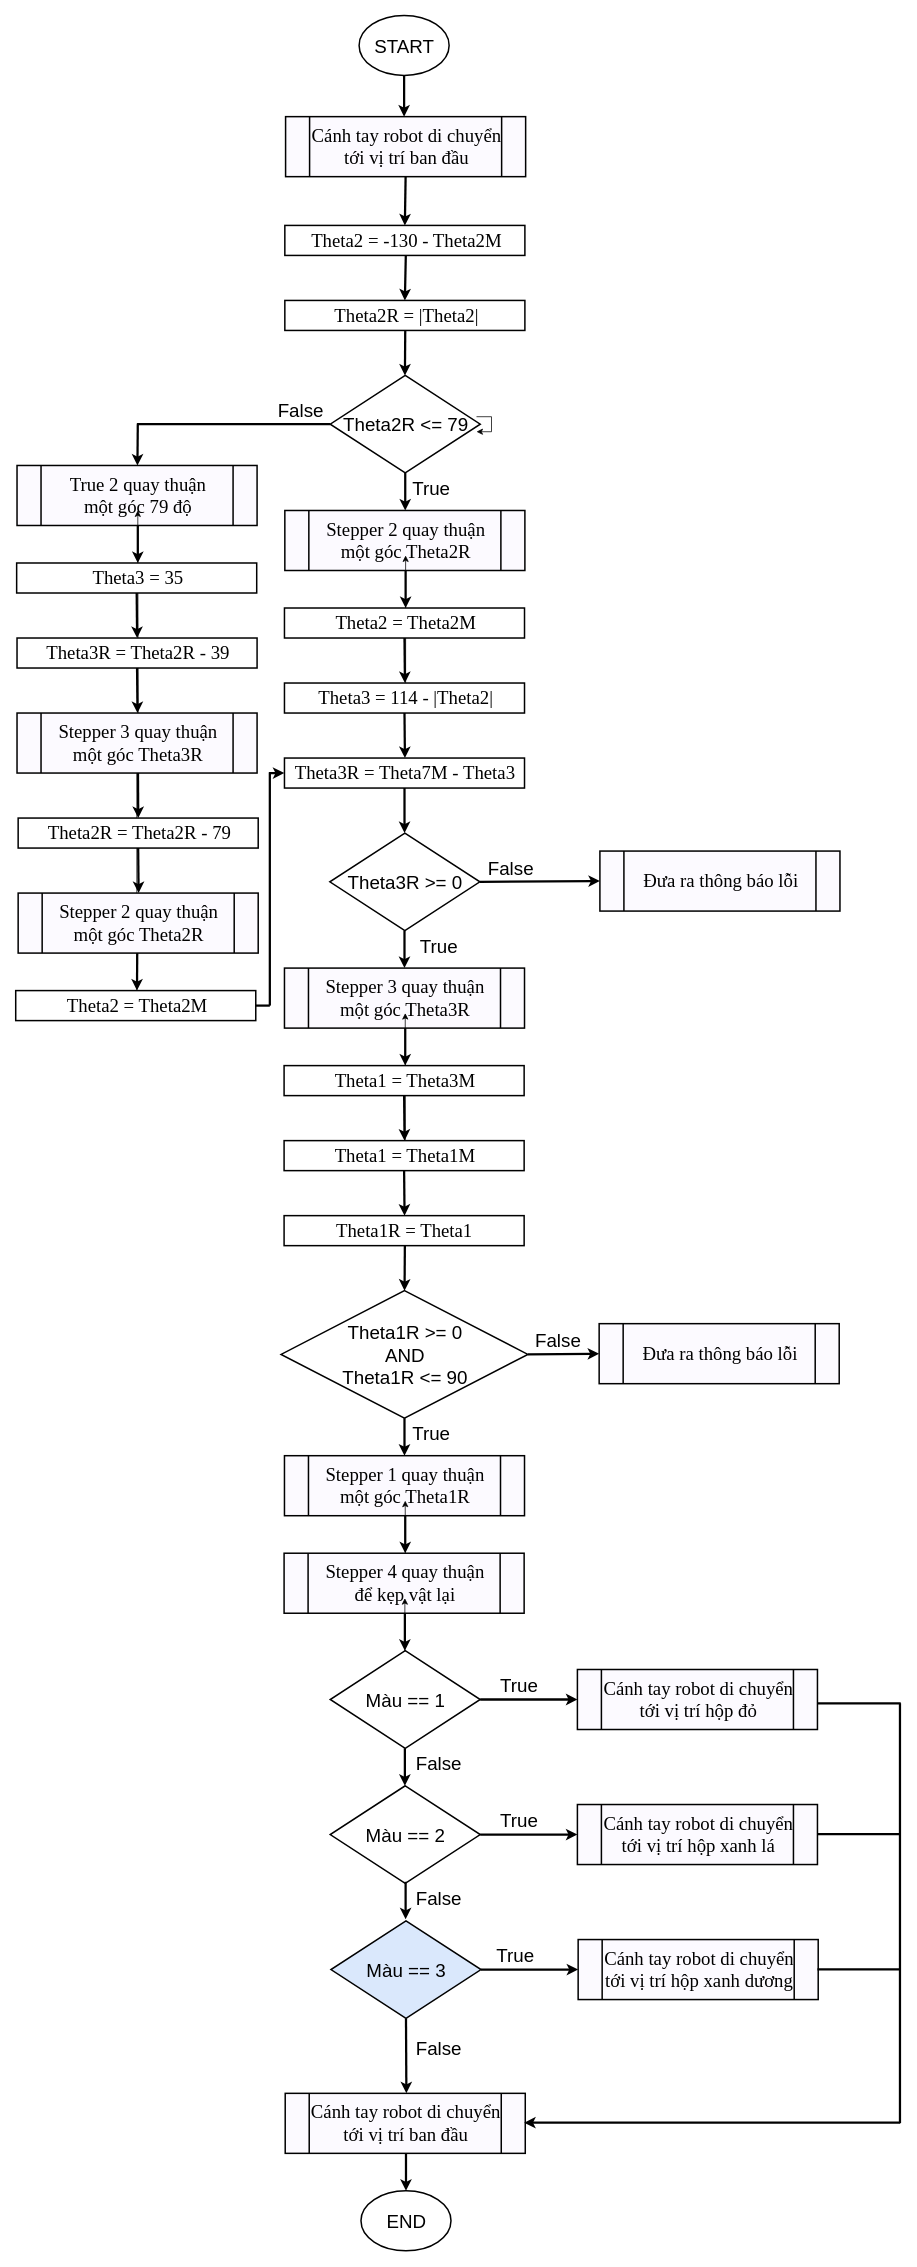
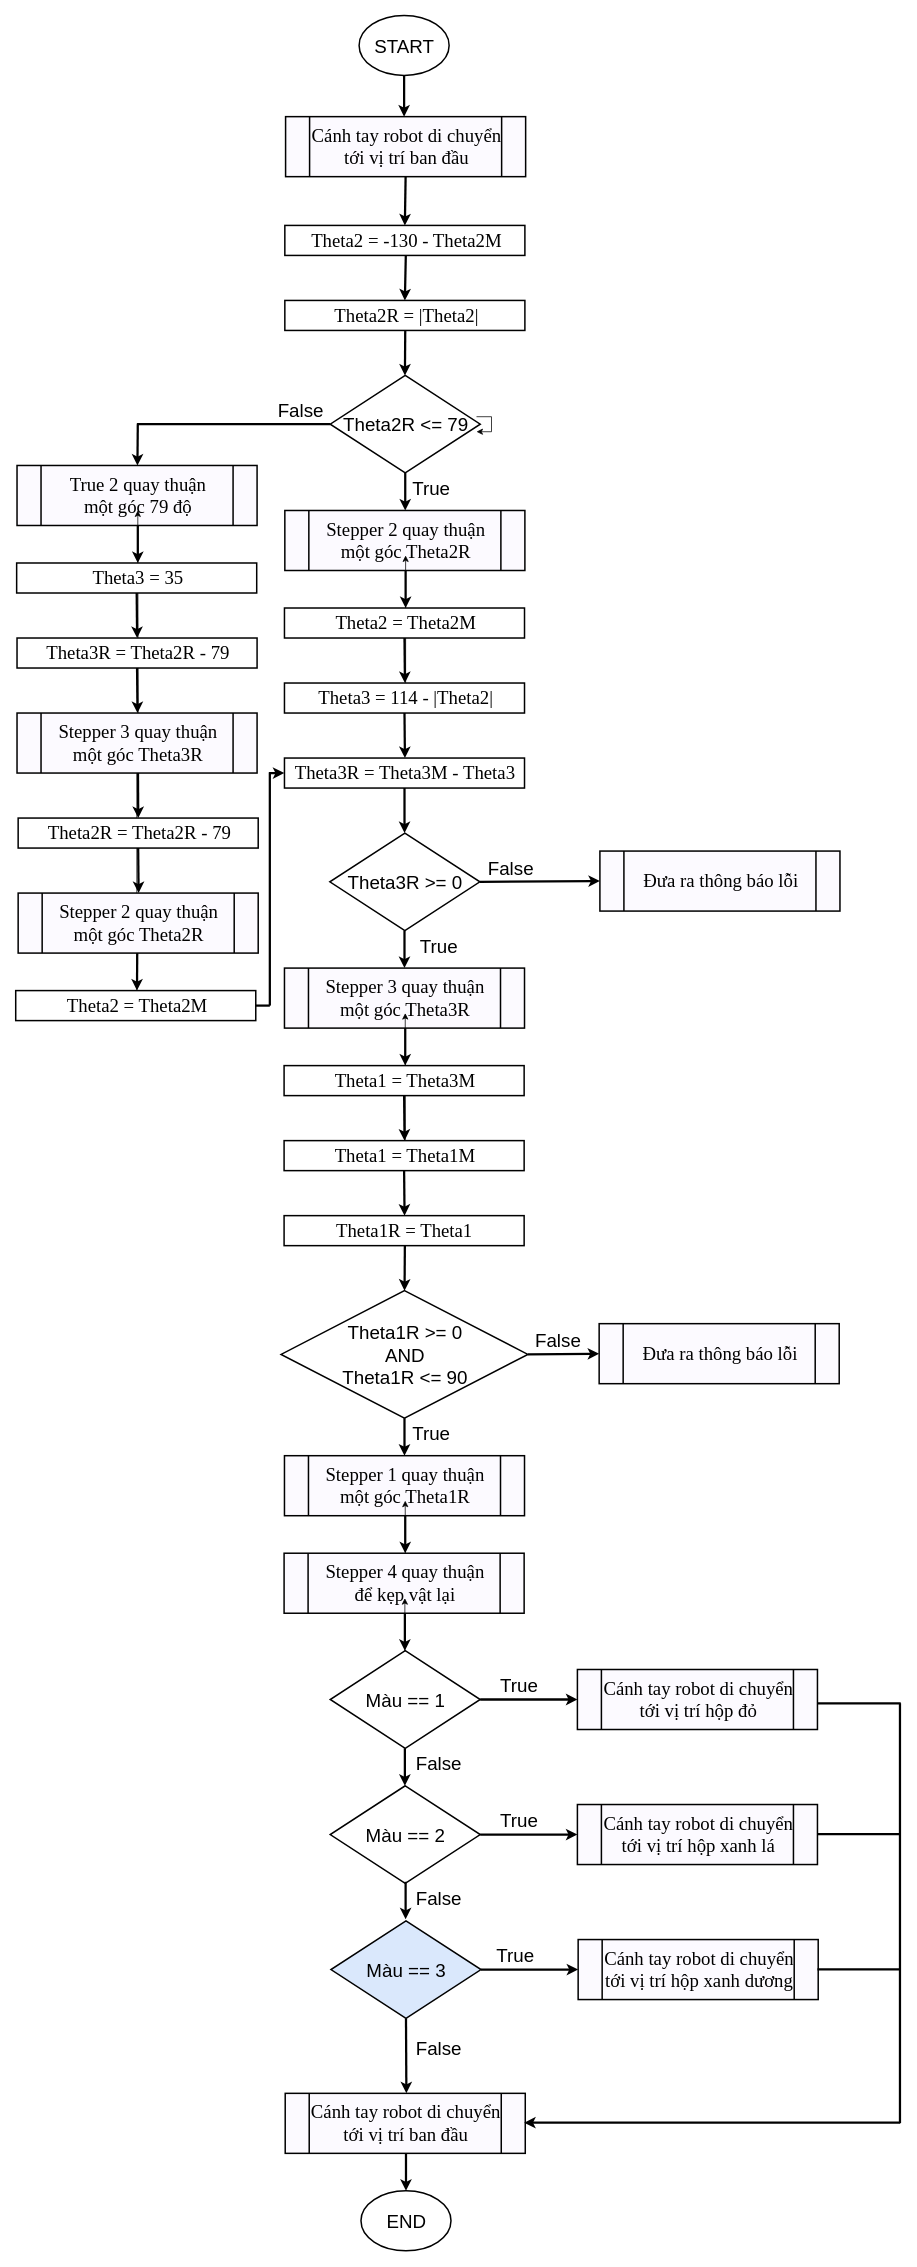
node "Theta3R = Theta2R - 39": label "Theta3R = Theta2R - 39" -> "Theta3R = Theta2R - 79"
node "Theta3R = Theta7M - Theta3": label "Theta3R = Theta7M - Theta3" -> "Theta3R = Theta3M - Theta3"
